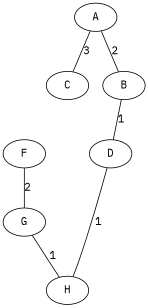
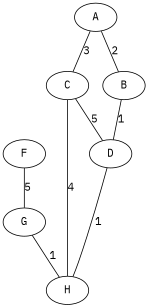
edge "C" -- "D": added, label "5"
edge "F" -- "G": label "2" -> "5"
edge "C" -- "H": added, label "4"
